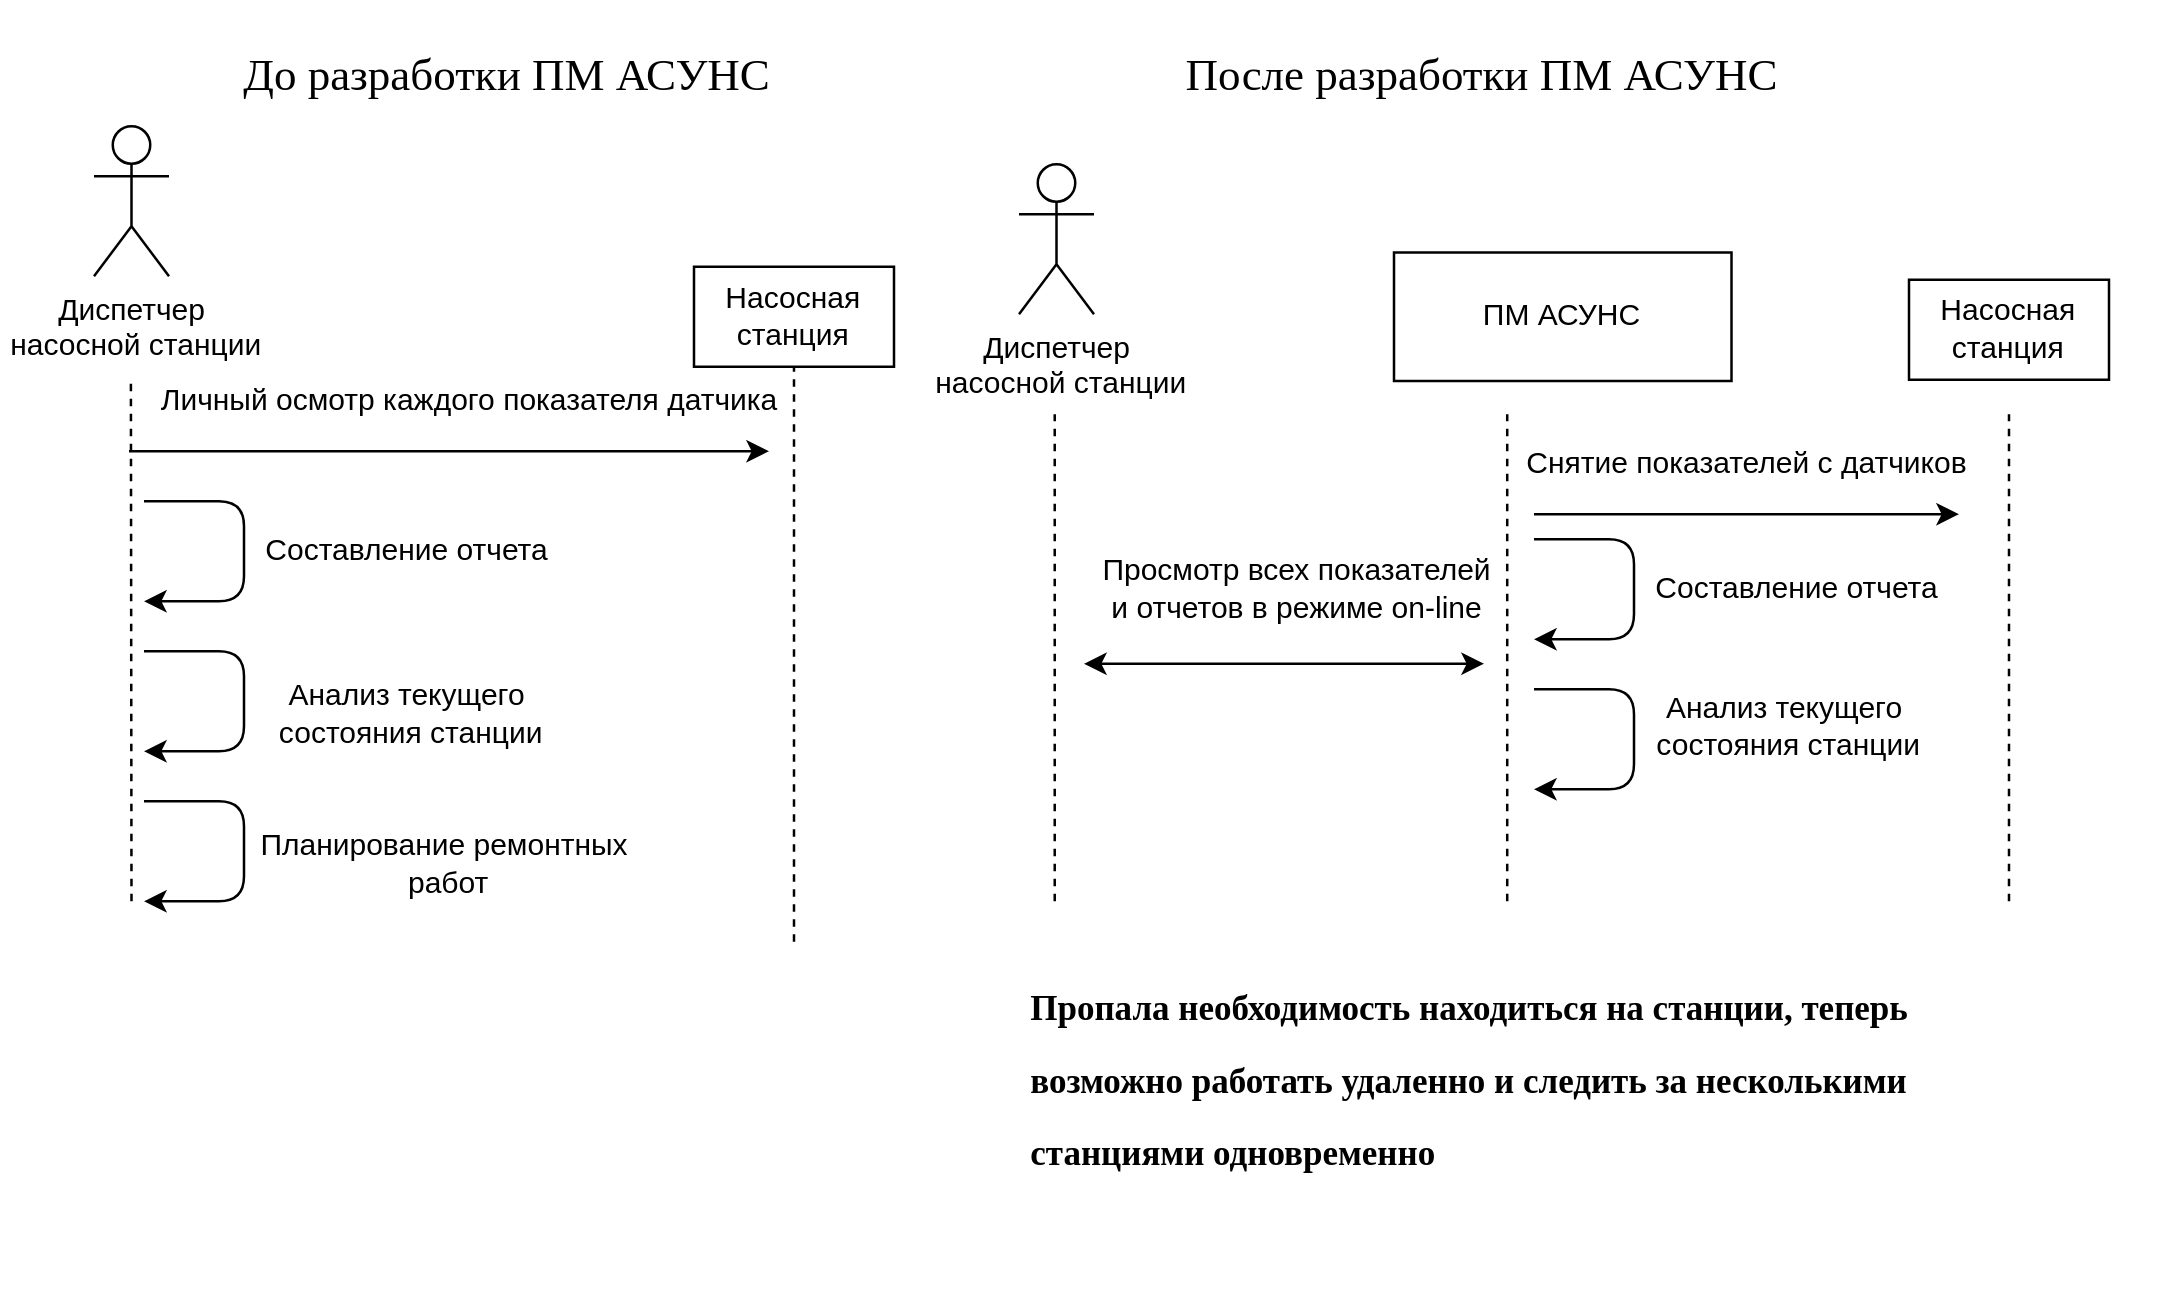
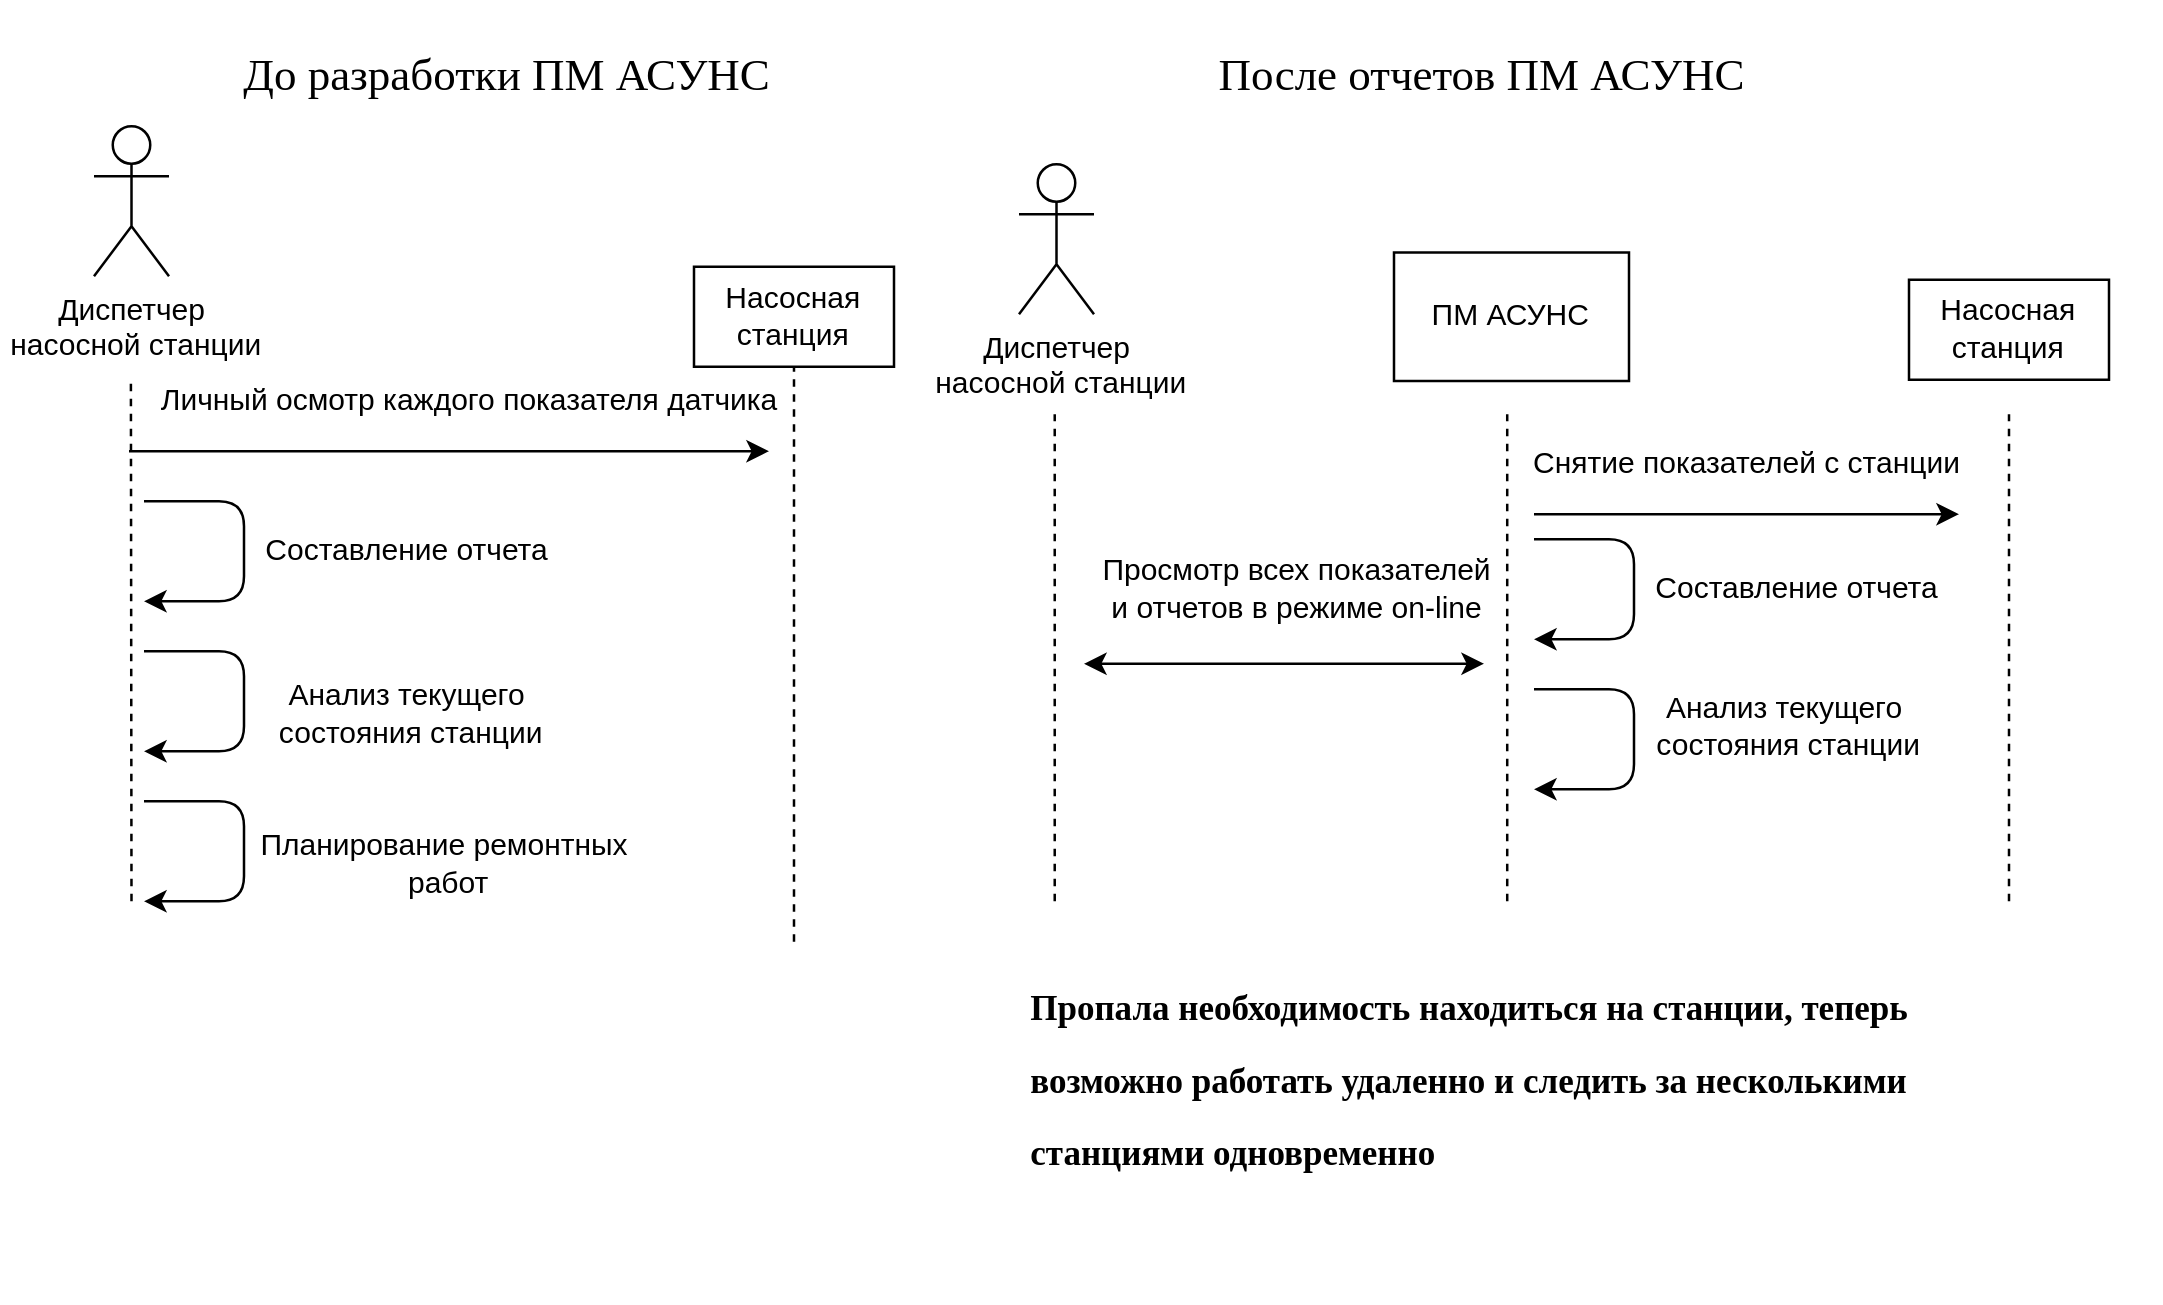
node "После разработки ПМ АСУНС": label "После разработки ПМ АСУНС" -> "После отчетов ПМ АСУНС"
node "ПМ АСУНС": size 338x129 -> 235x129
node "Снятие показателей с датчиков": label "Снятие показателей с датчиков" -> "Снятие показателей с станции"
